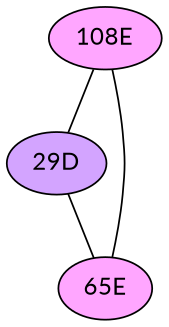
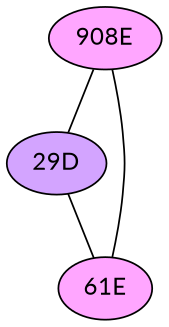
node "108E": label "108E" -> "908E"
node "65E": label "65E" -> "61E"
